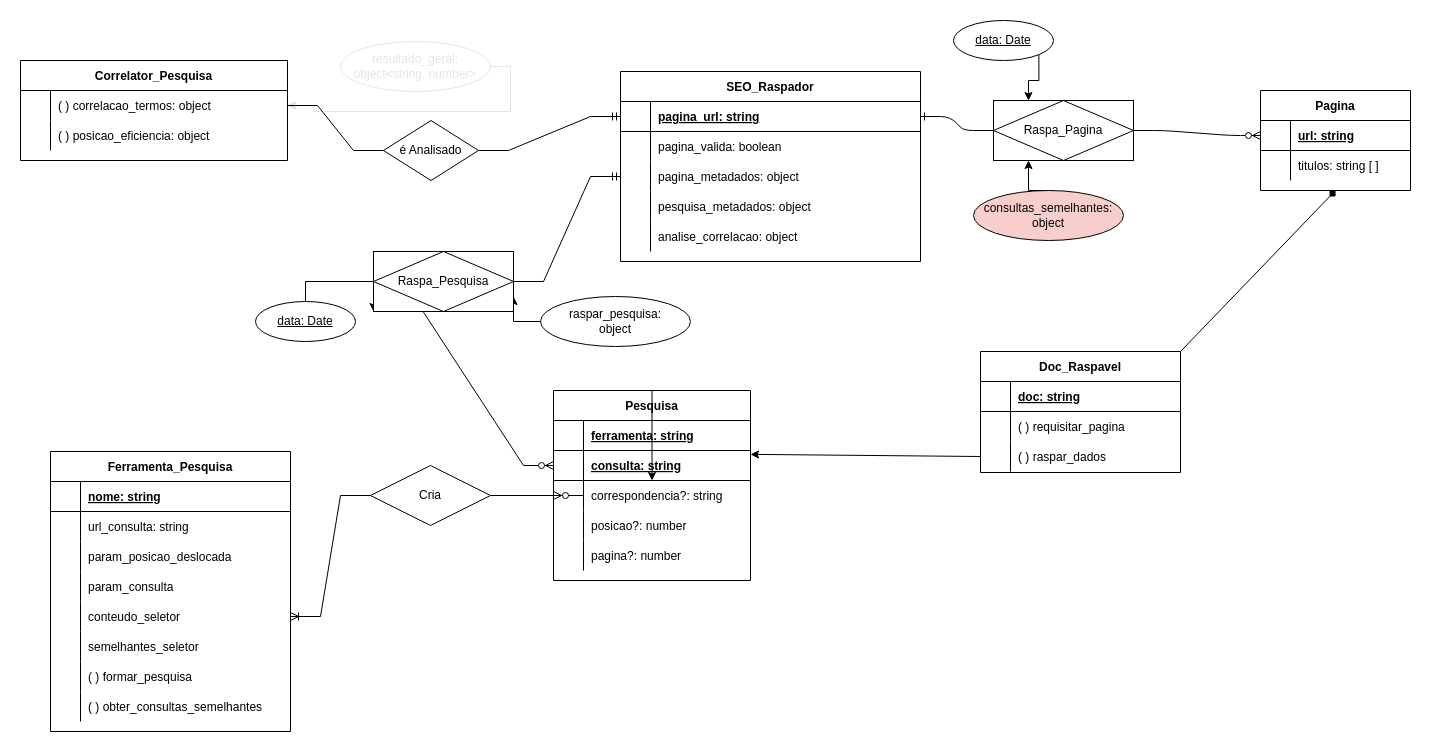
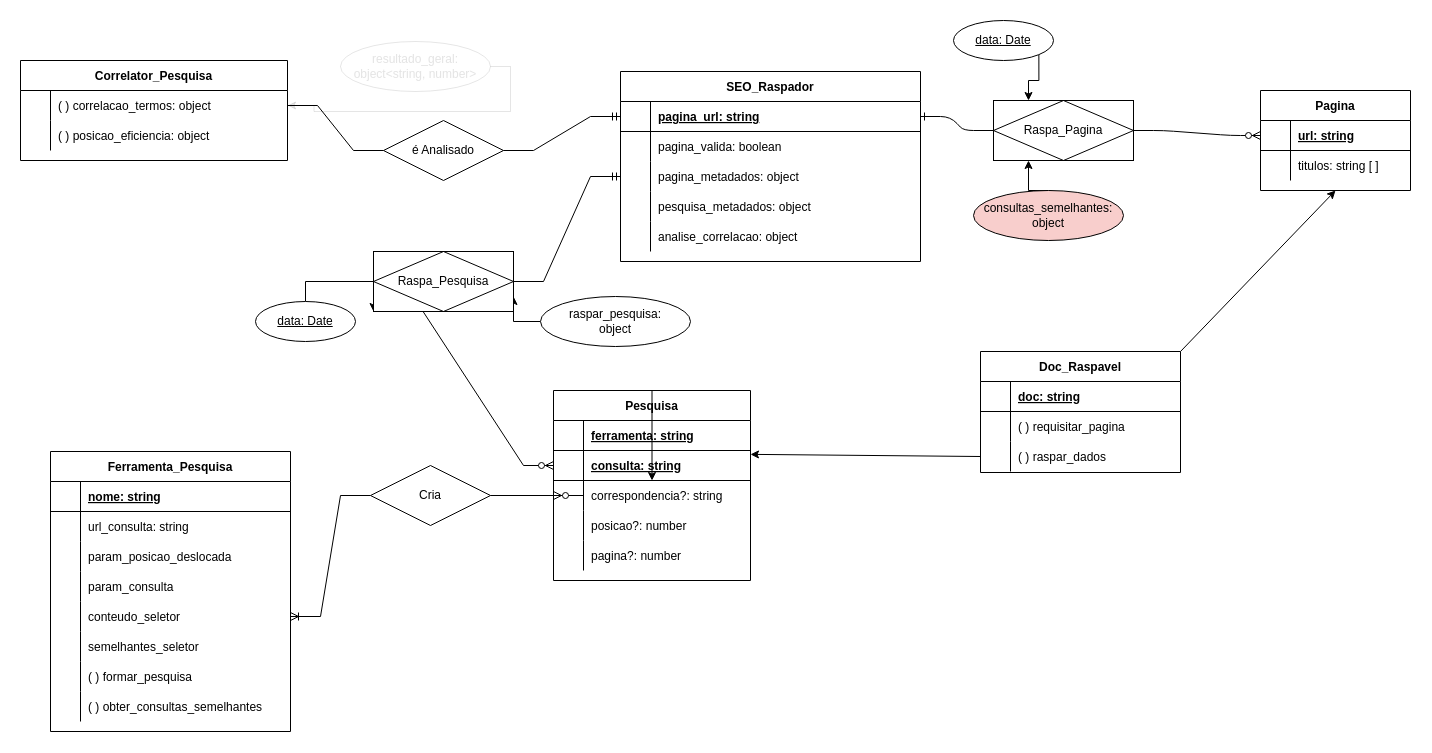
node "é Analisado": size 95x60 -> 120x60
edge "Doc_Raspavel" -> "Pagina": arrowhead diamond -> classic
